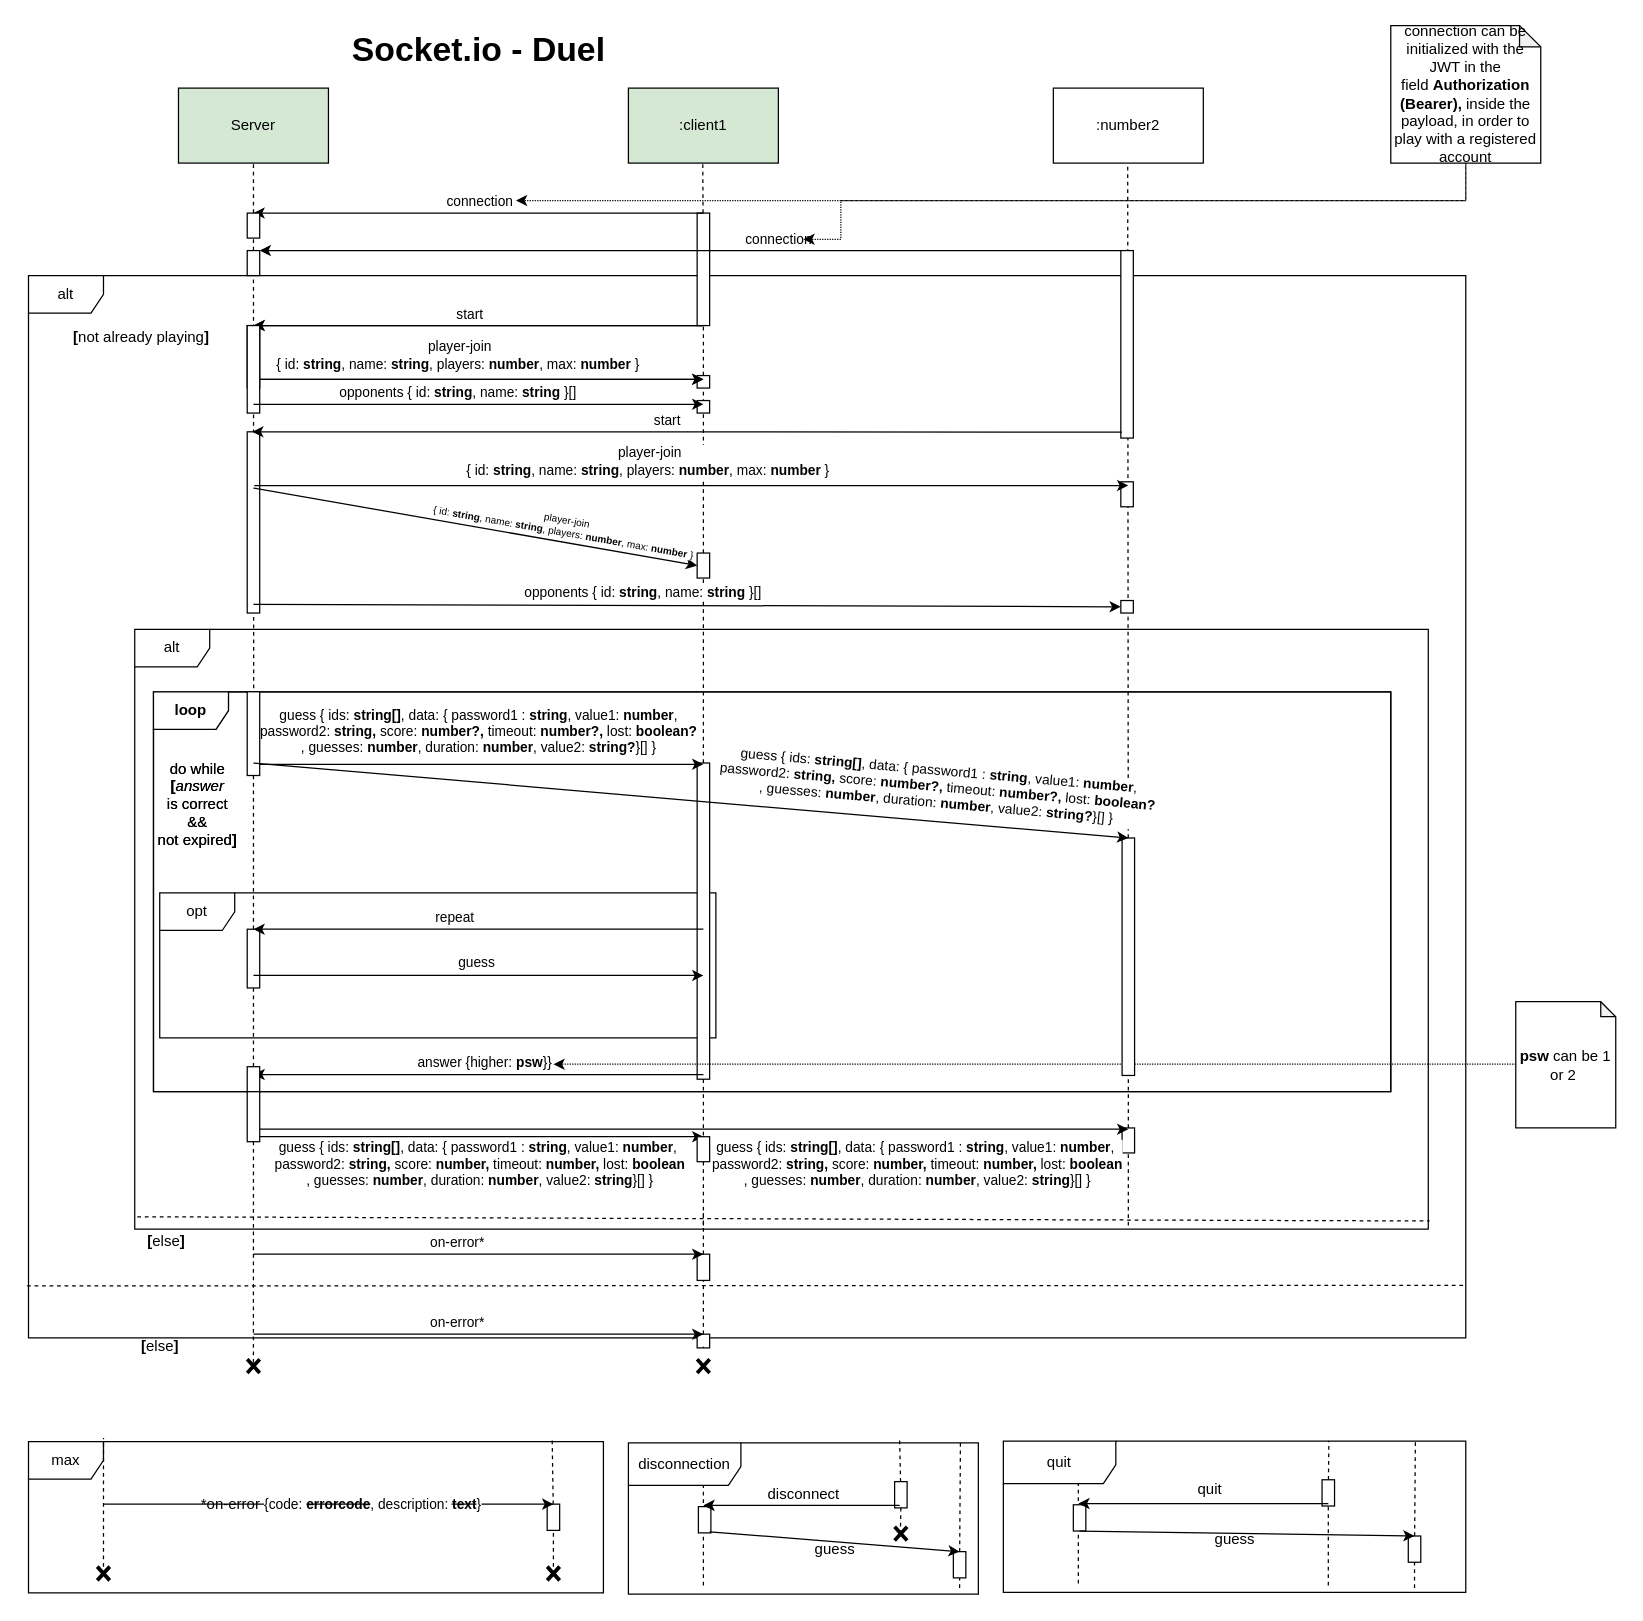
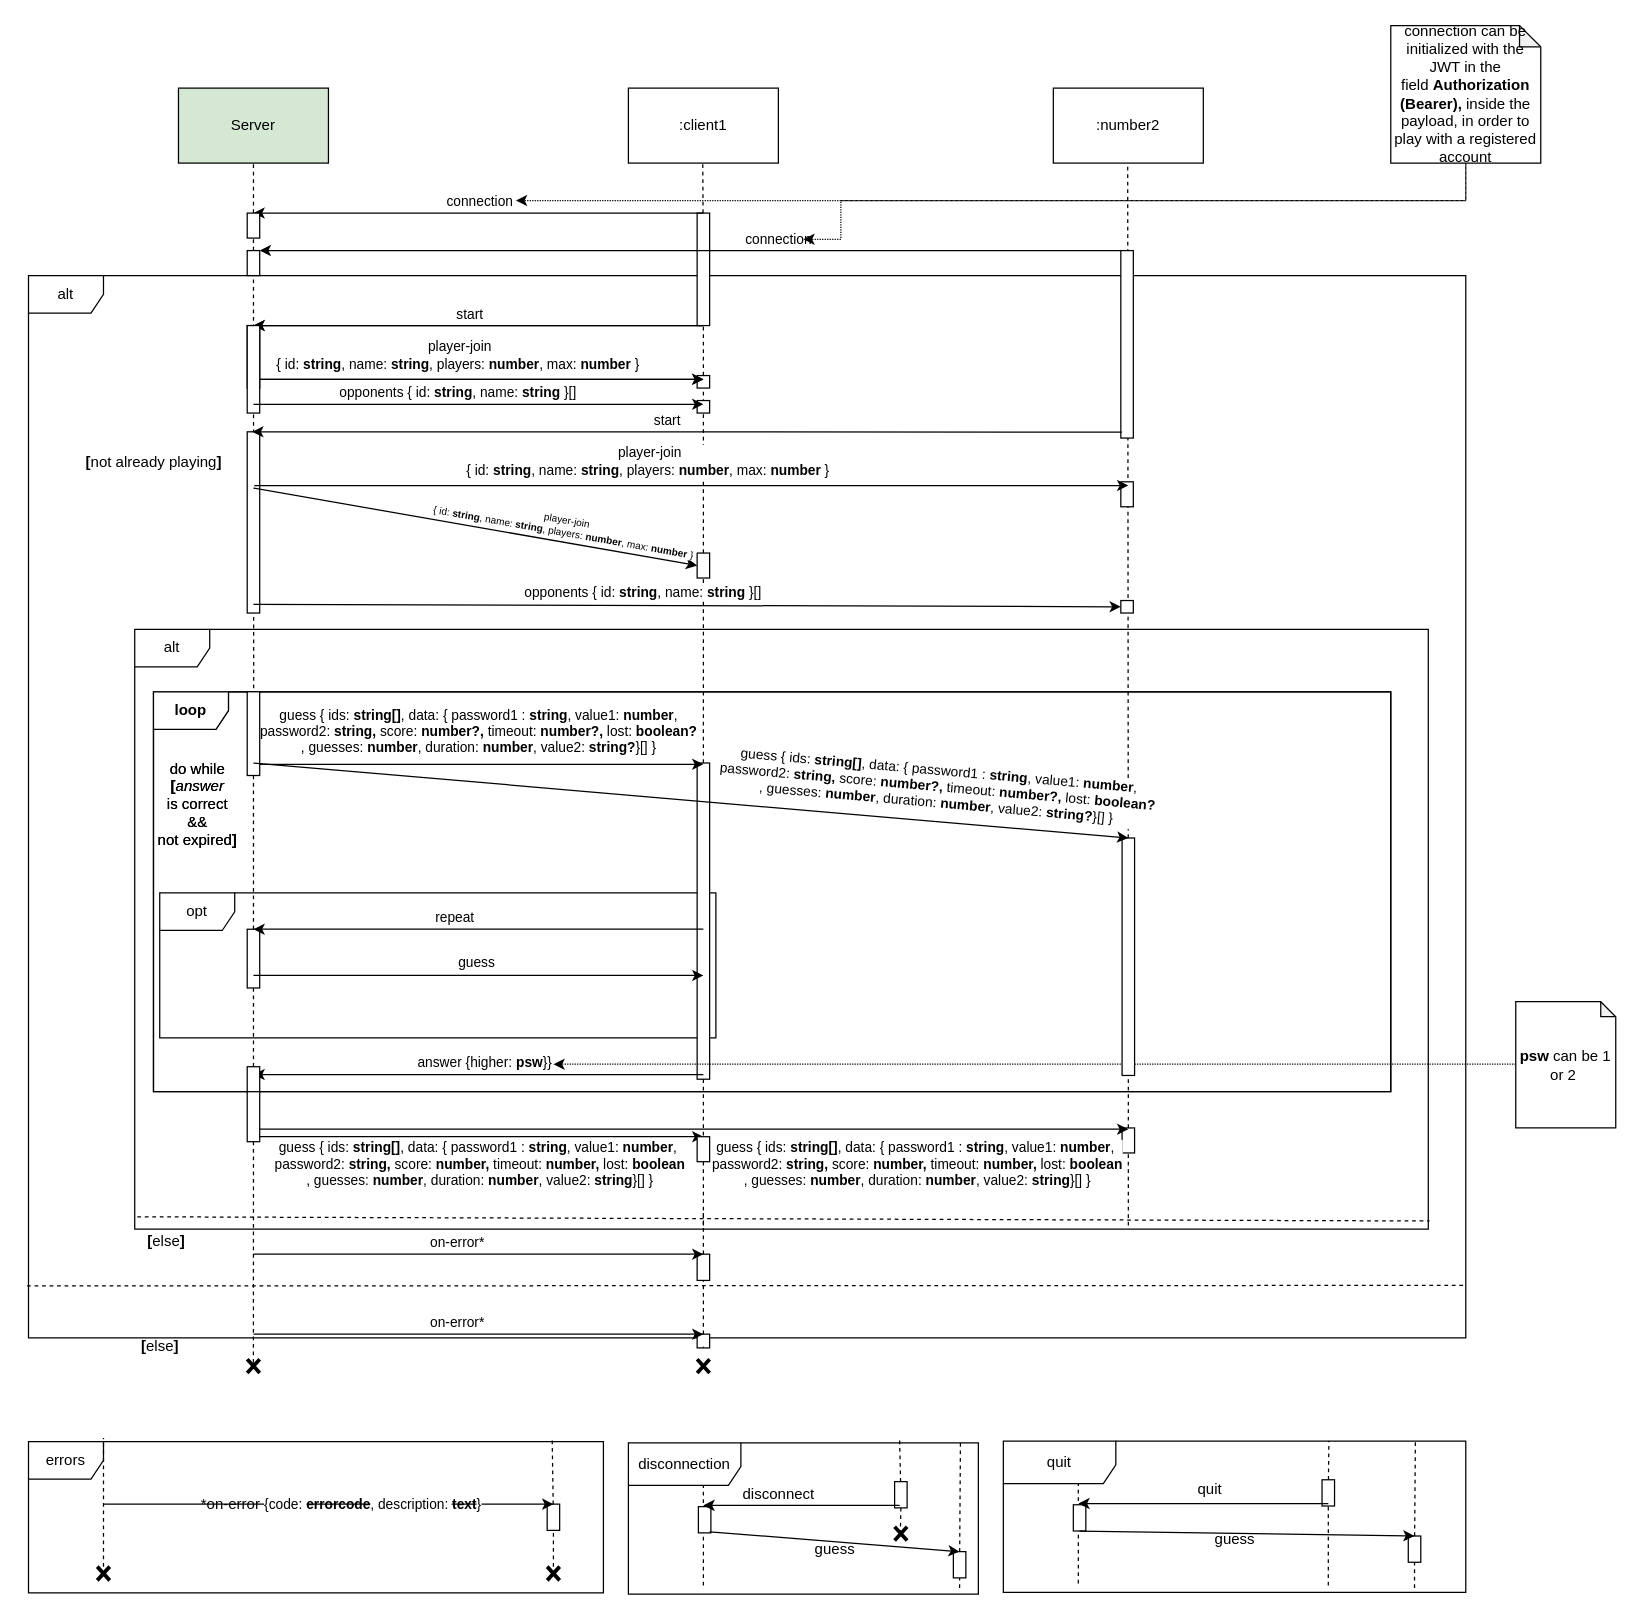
node "Socket.io - Duel": removed
node ":client1": fillcolor #d5e8d4 -> #ffffff
node "[not already playing]": moved (141, 338) -> (153, 463)
node "max": label "max" -> "errors"
node "disconnect": moved (803, 1494) -> (778, 1494)
